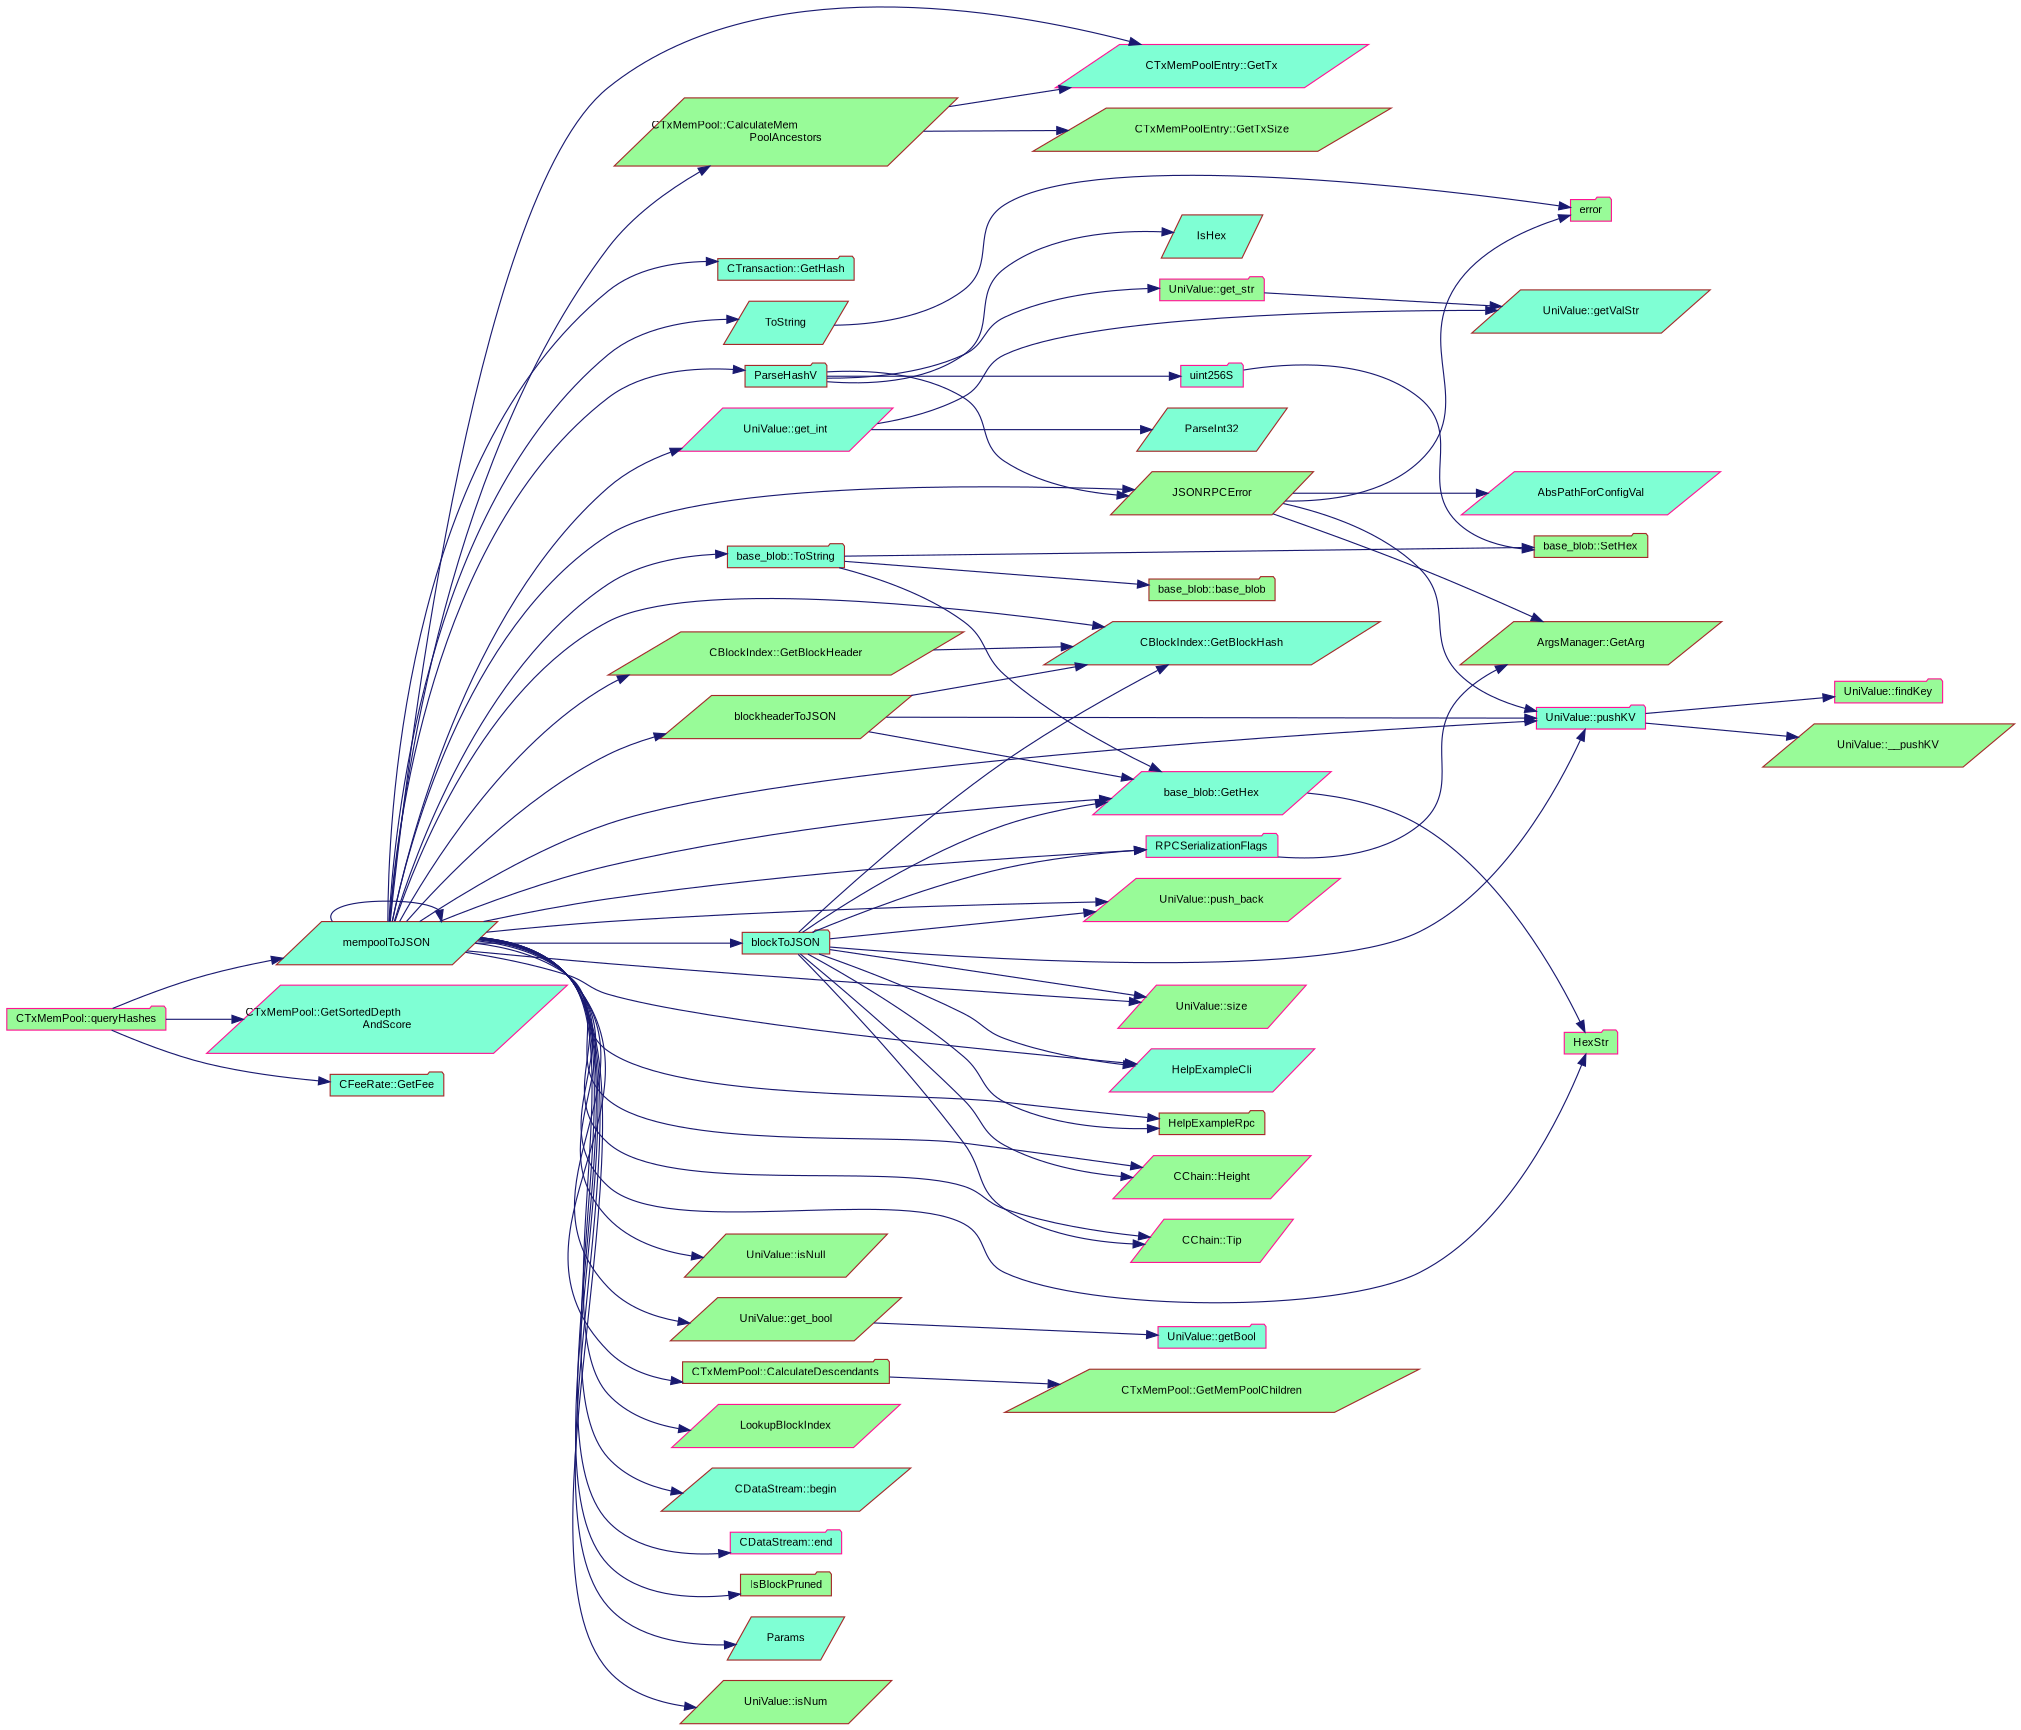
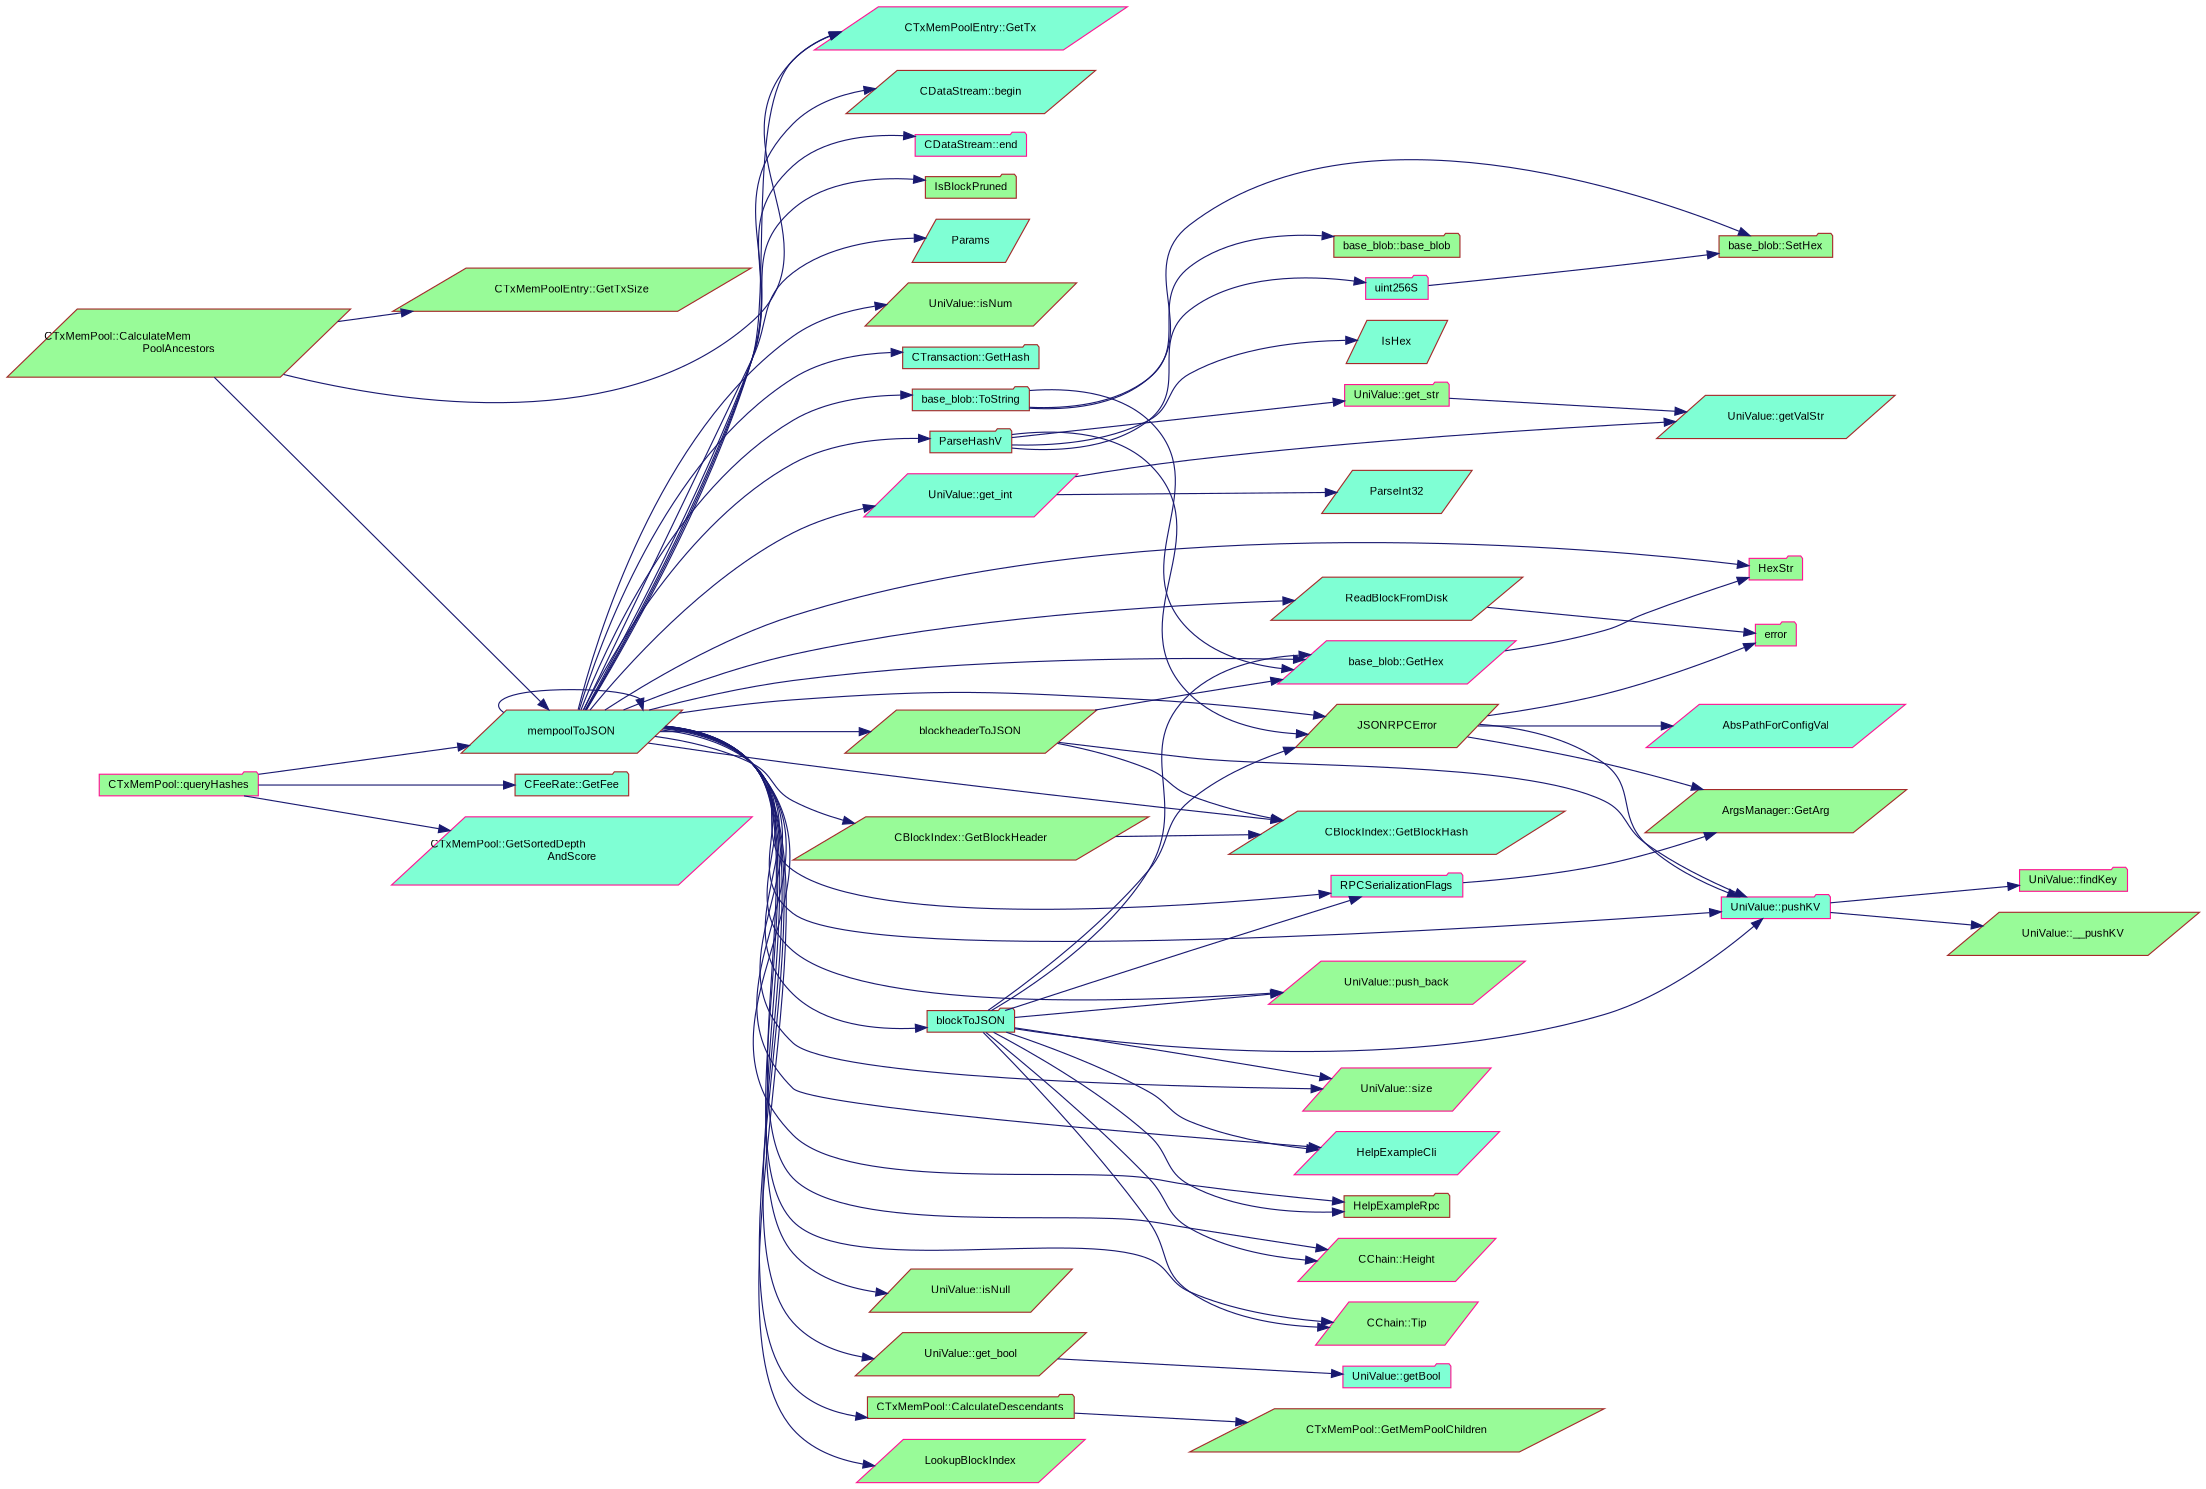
node "ToString": label "ToString" -> "ReadBlockFromDisk"
edge "mempoolToJSON" -> "CTxMemPool::CalculateMem PoolAncestors": reversed
edge "blockToJSON" -> "CBlockIndex::GetBlockHash": now "blockToJSON" -> "JSONRPCError"
